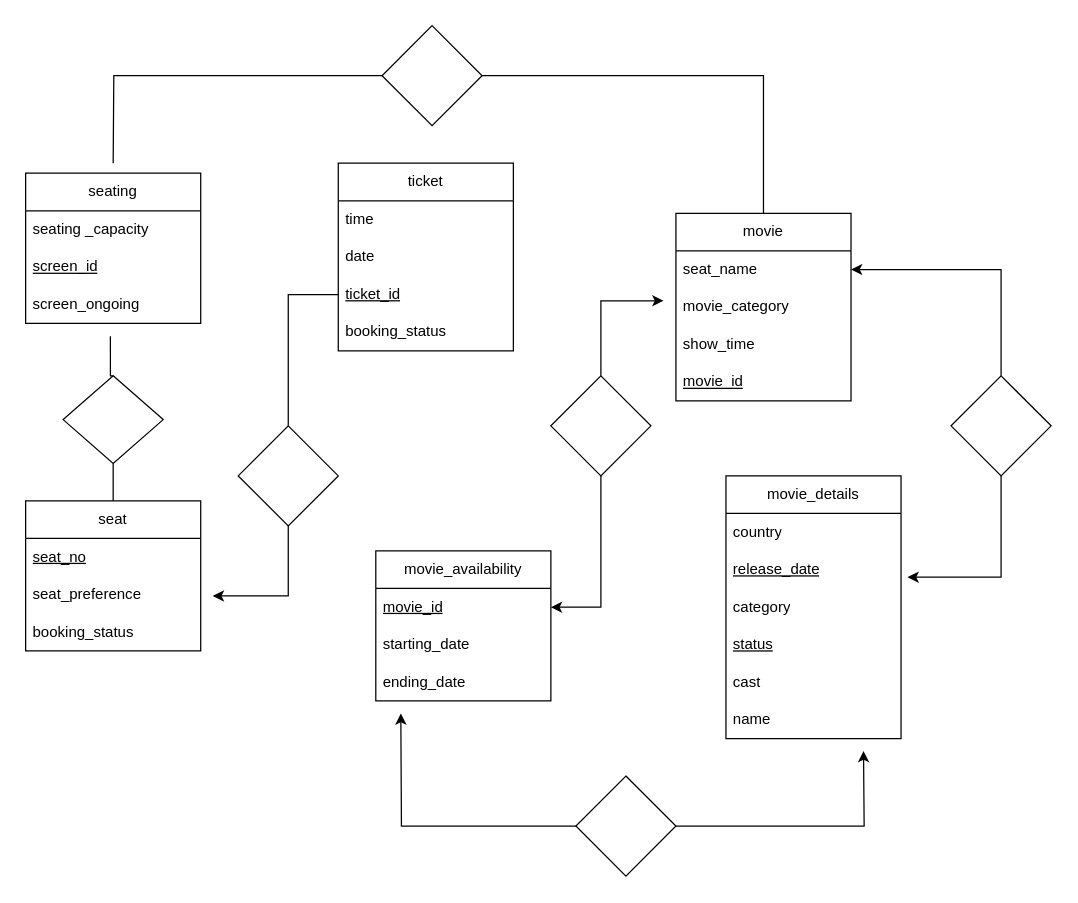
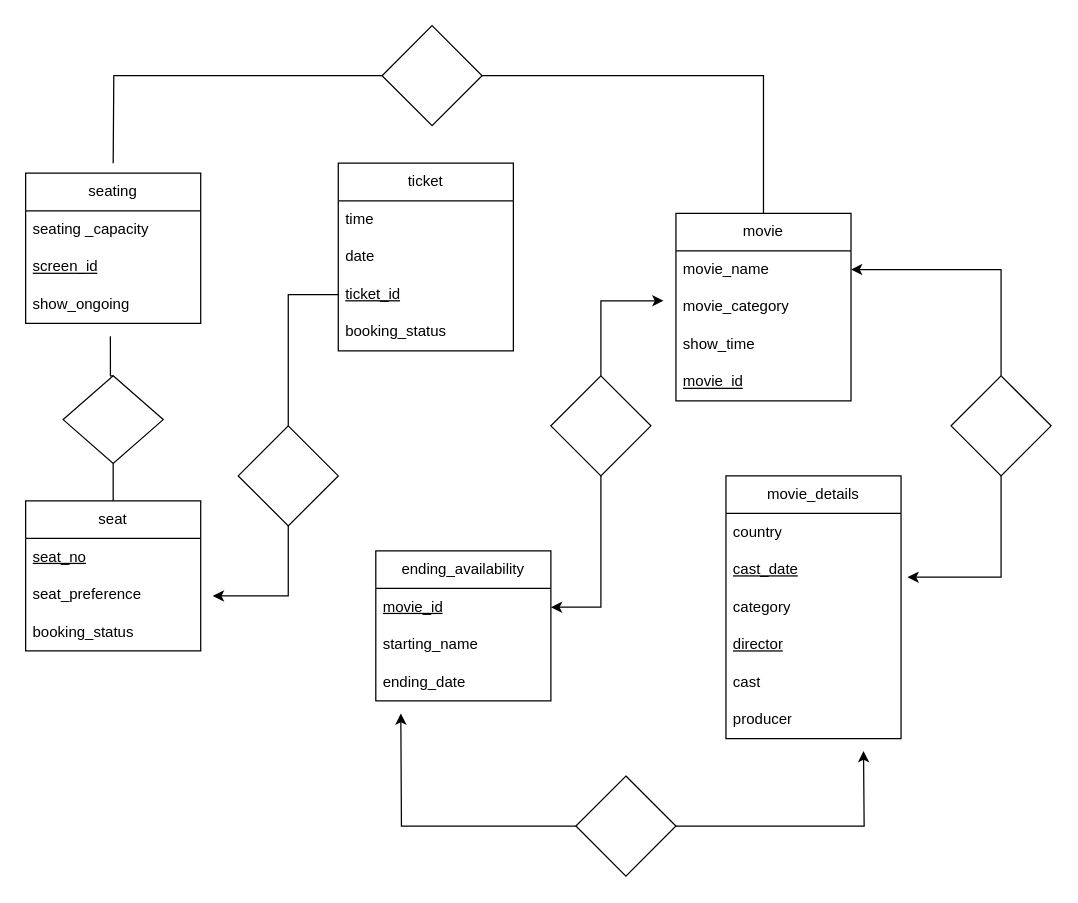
node "seat_name": label "seat_name" -> "movie_name"
node "screen_ongoing": label "screen_ongoing" -> "show_ongoing"
node "movie_availability": label "movie_availability" -> "ending_availability"
node "release_date": label "release_date" -> "cast_date"
node "starting_date": label "starting_date" -> "starting_name"
node "status": label "status" -> "director"
node "name": label "name" -> "producer"
